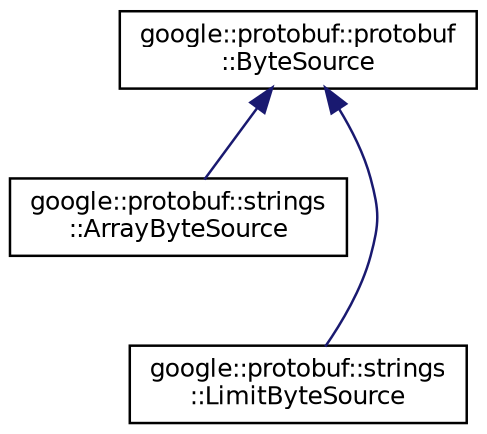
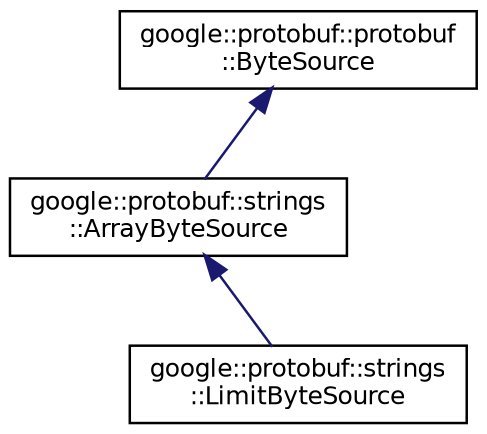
edge "google::protobuf::strings ::LimitByteSource" -> "google::protobuf::protobuf ::ByteSource": now "google::protobuf::strings ::LimitByteSource" -> "google::protobuf::strings ::ArrayByteSource"
